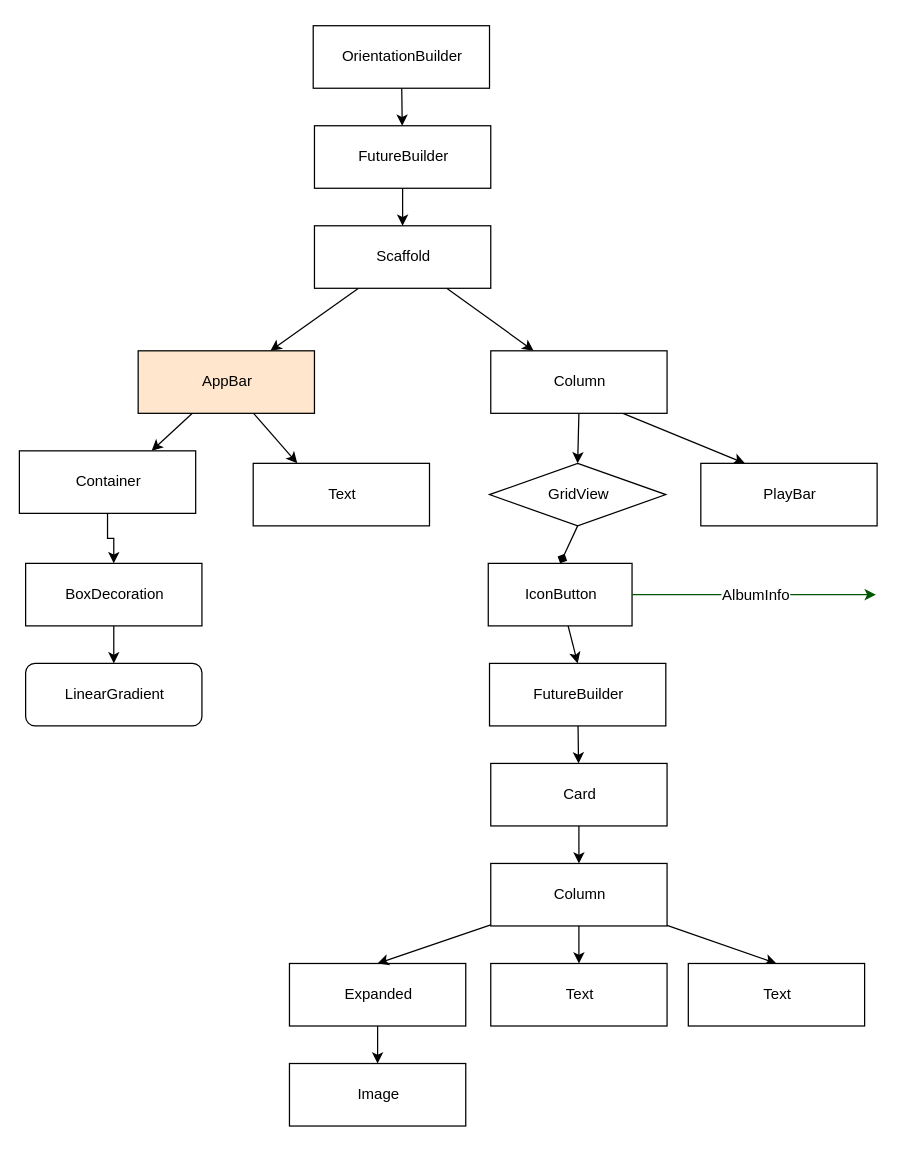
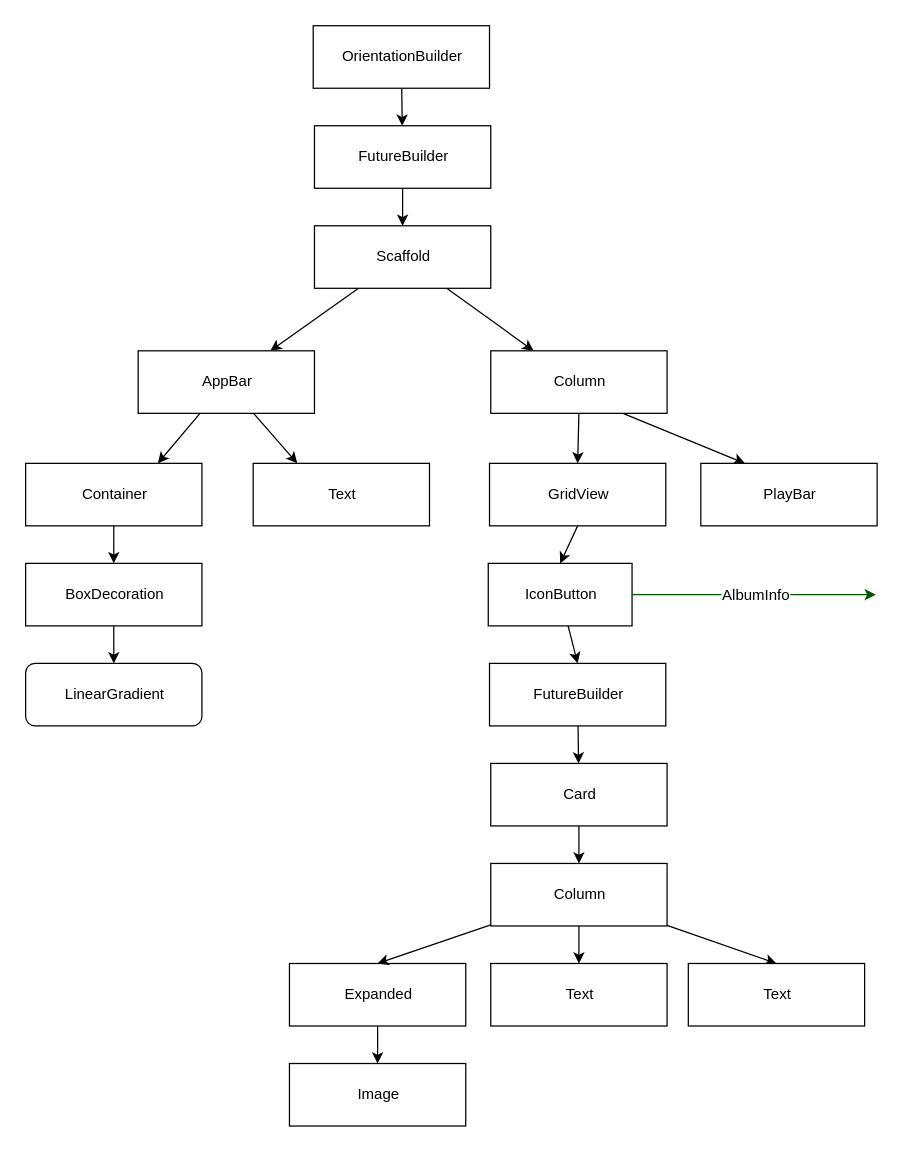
node "AppBar": fillcolor #ffe6cc -> #ffffff
node "Container": moved (108, 482) -> (114, 494)
node "GridView": shape diamond -> rectangle
edge "GridView" -> "IconButton": arrowhead diamond -> classic
